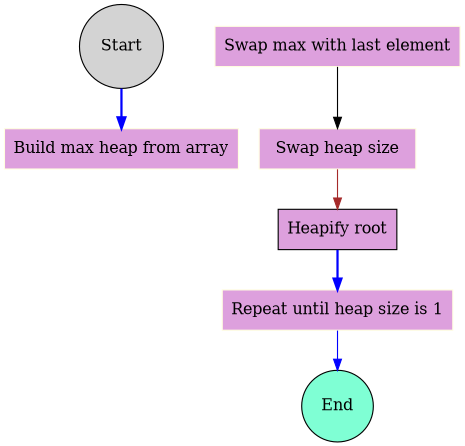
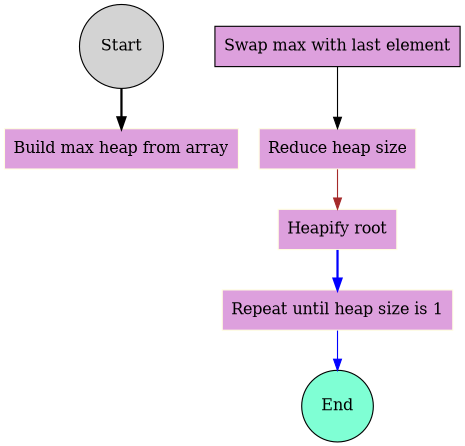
node "Swap max with last element": color lightyellow -> black
edge "Start" -> "Build max heap from array": color blue -> black
node "Swap heap size": label "Swap heap size" -> "Reduce heap size"
node "Heapify root": color black -> lightyellow
